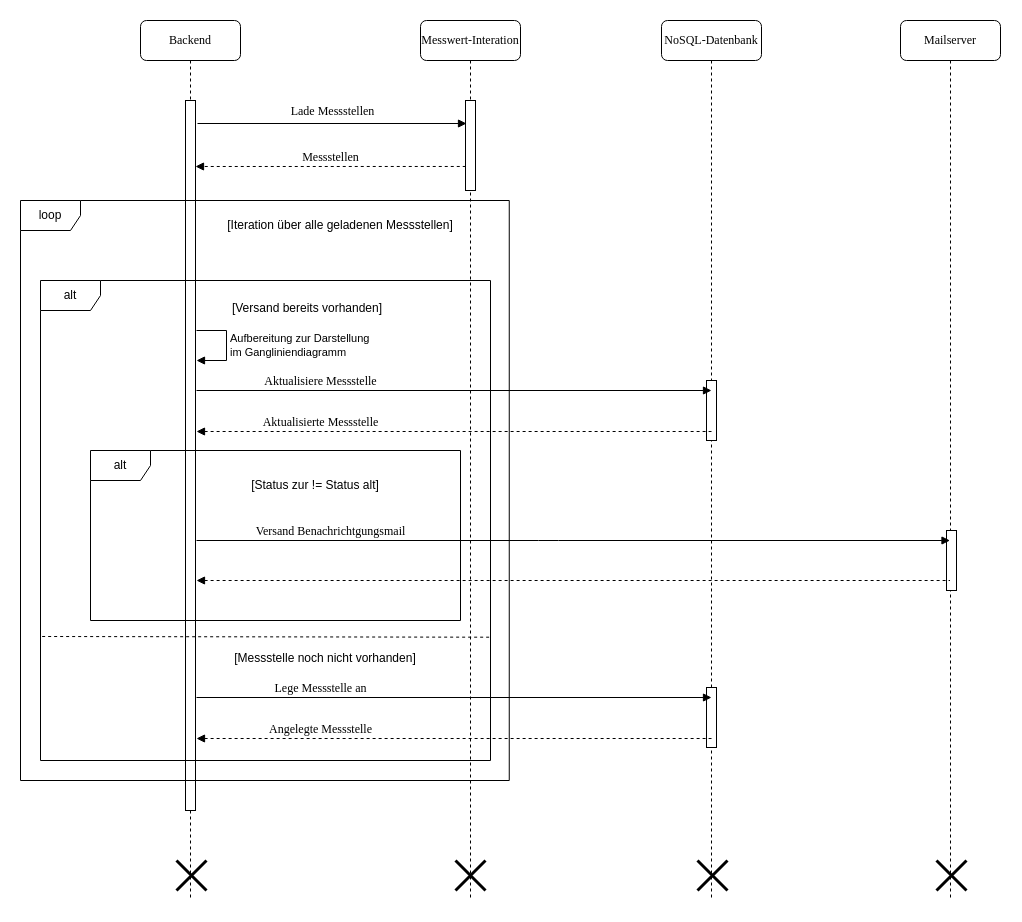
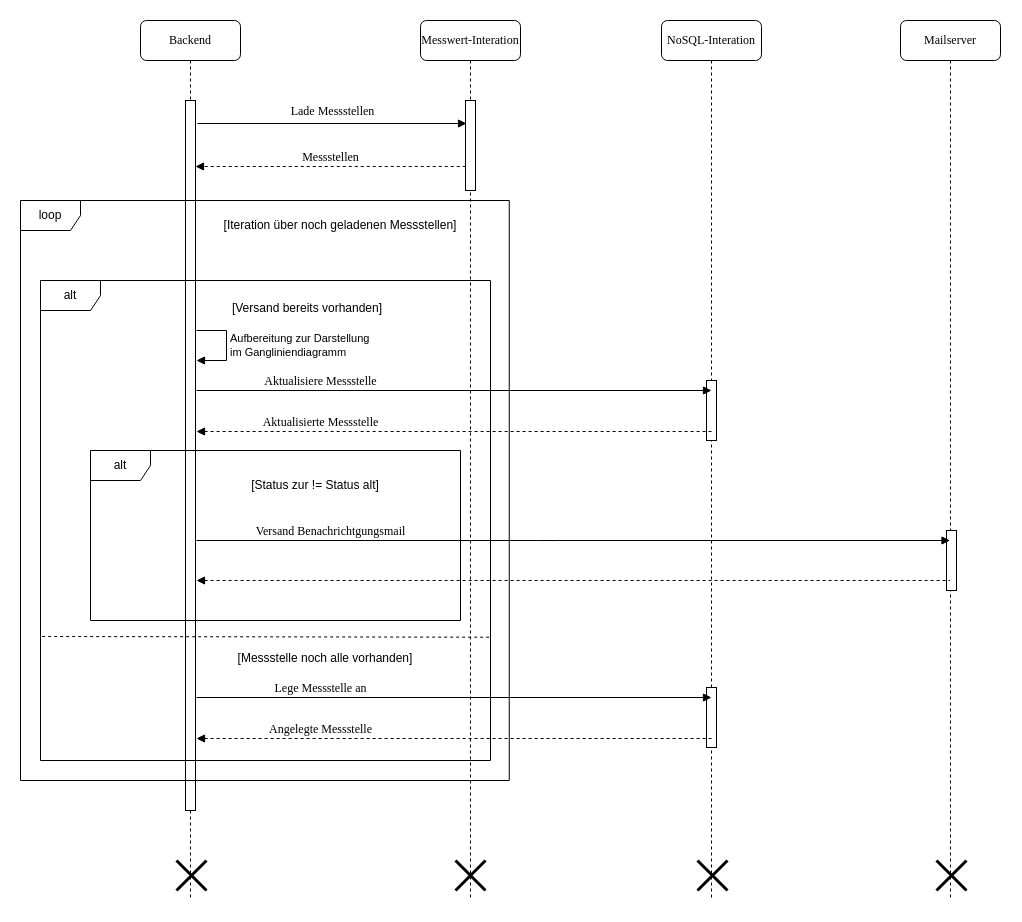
node "NoSQL-Datenbank": label "NoSQL-Datenbank" -> "NoSQL-Interation"
node "[Iteration über alle geladenen Messstellen]": label "[Iteration über alle geladenen Messstellen]" -> "[Iteration über noch geladenen Messstellen]"
node "[Messstelle noch nicht vorhanden]": label "[Messstelle noch nicht vorhanden]" -> "[Messstelle noch alle vorhanden]"
